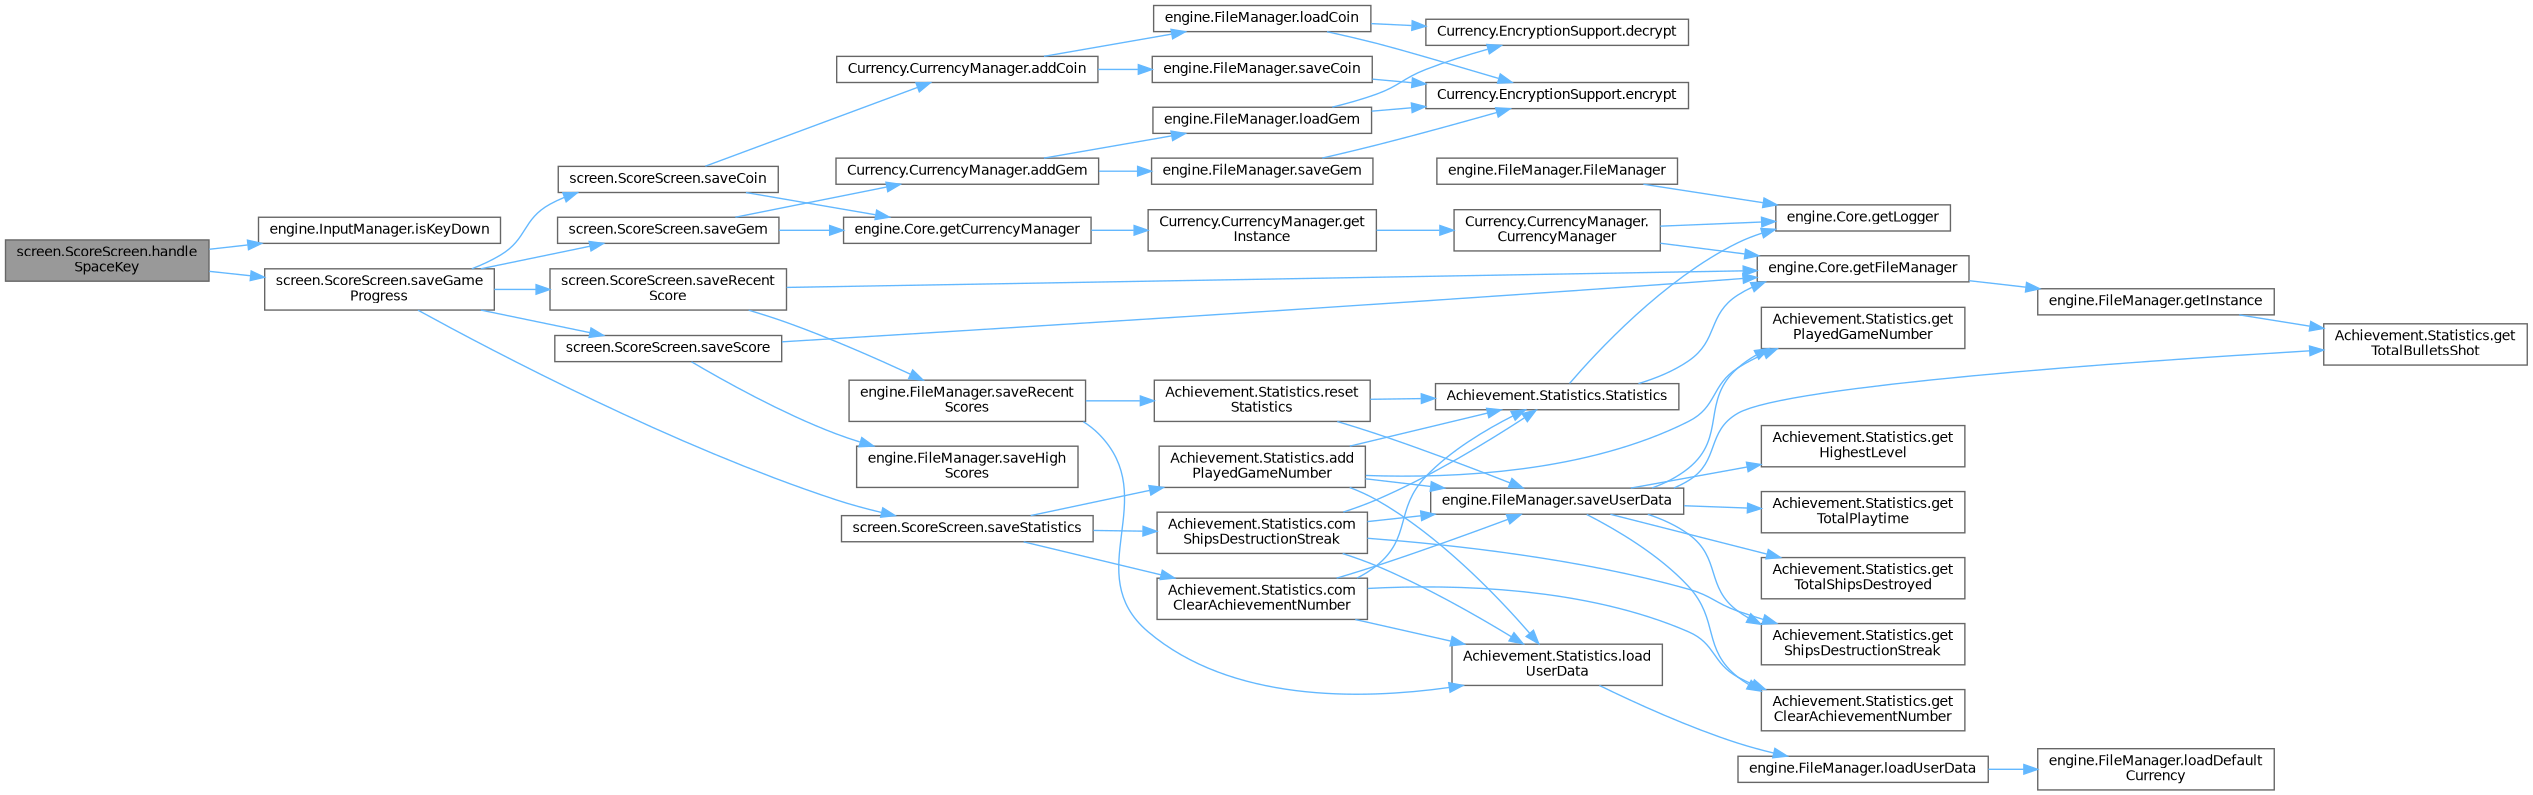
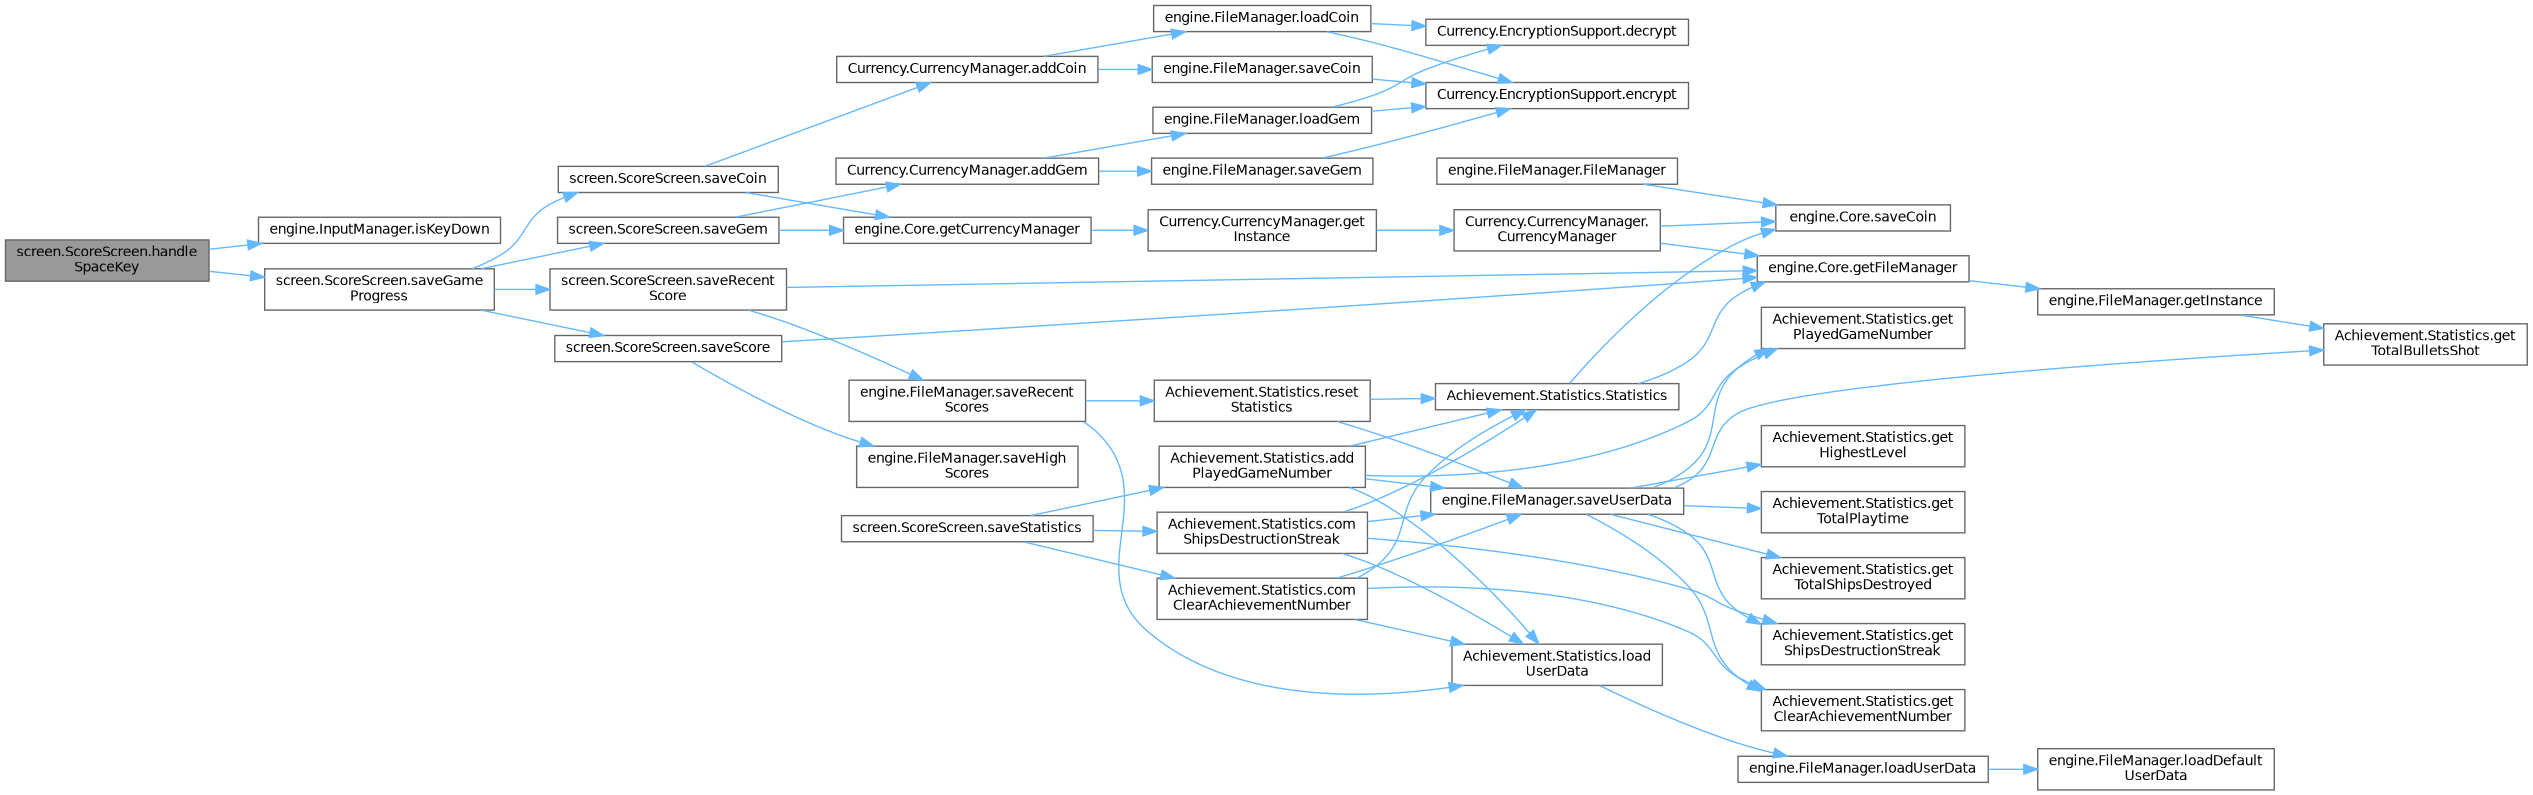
node "engine.Core.getLogger": label "engine.Core.getLogger" -> "engine.Core.saveCoin"
edge "screen.ScoreScreen.saveGame Progress" -> "screen.ScoreScreen.saveStatistics": removed
node "engine.FileManager.loadDefault Currency": label "engine.FileManager.loadDefault Currency" -> "engine.FileManager.loadDefault UserData"
